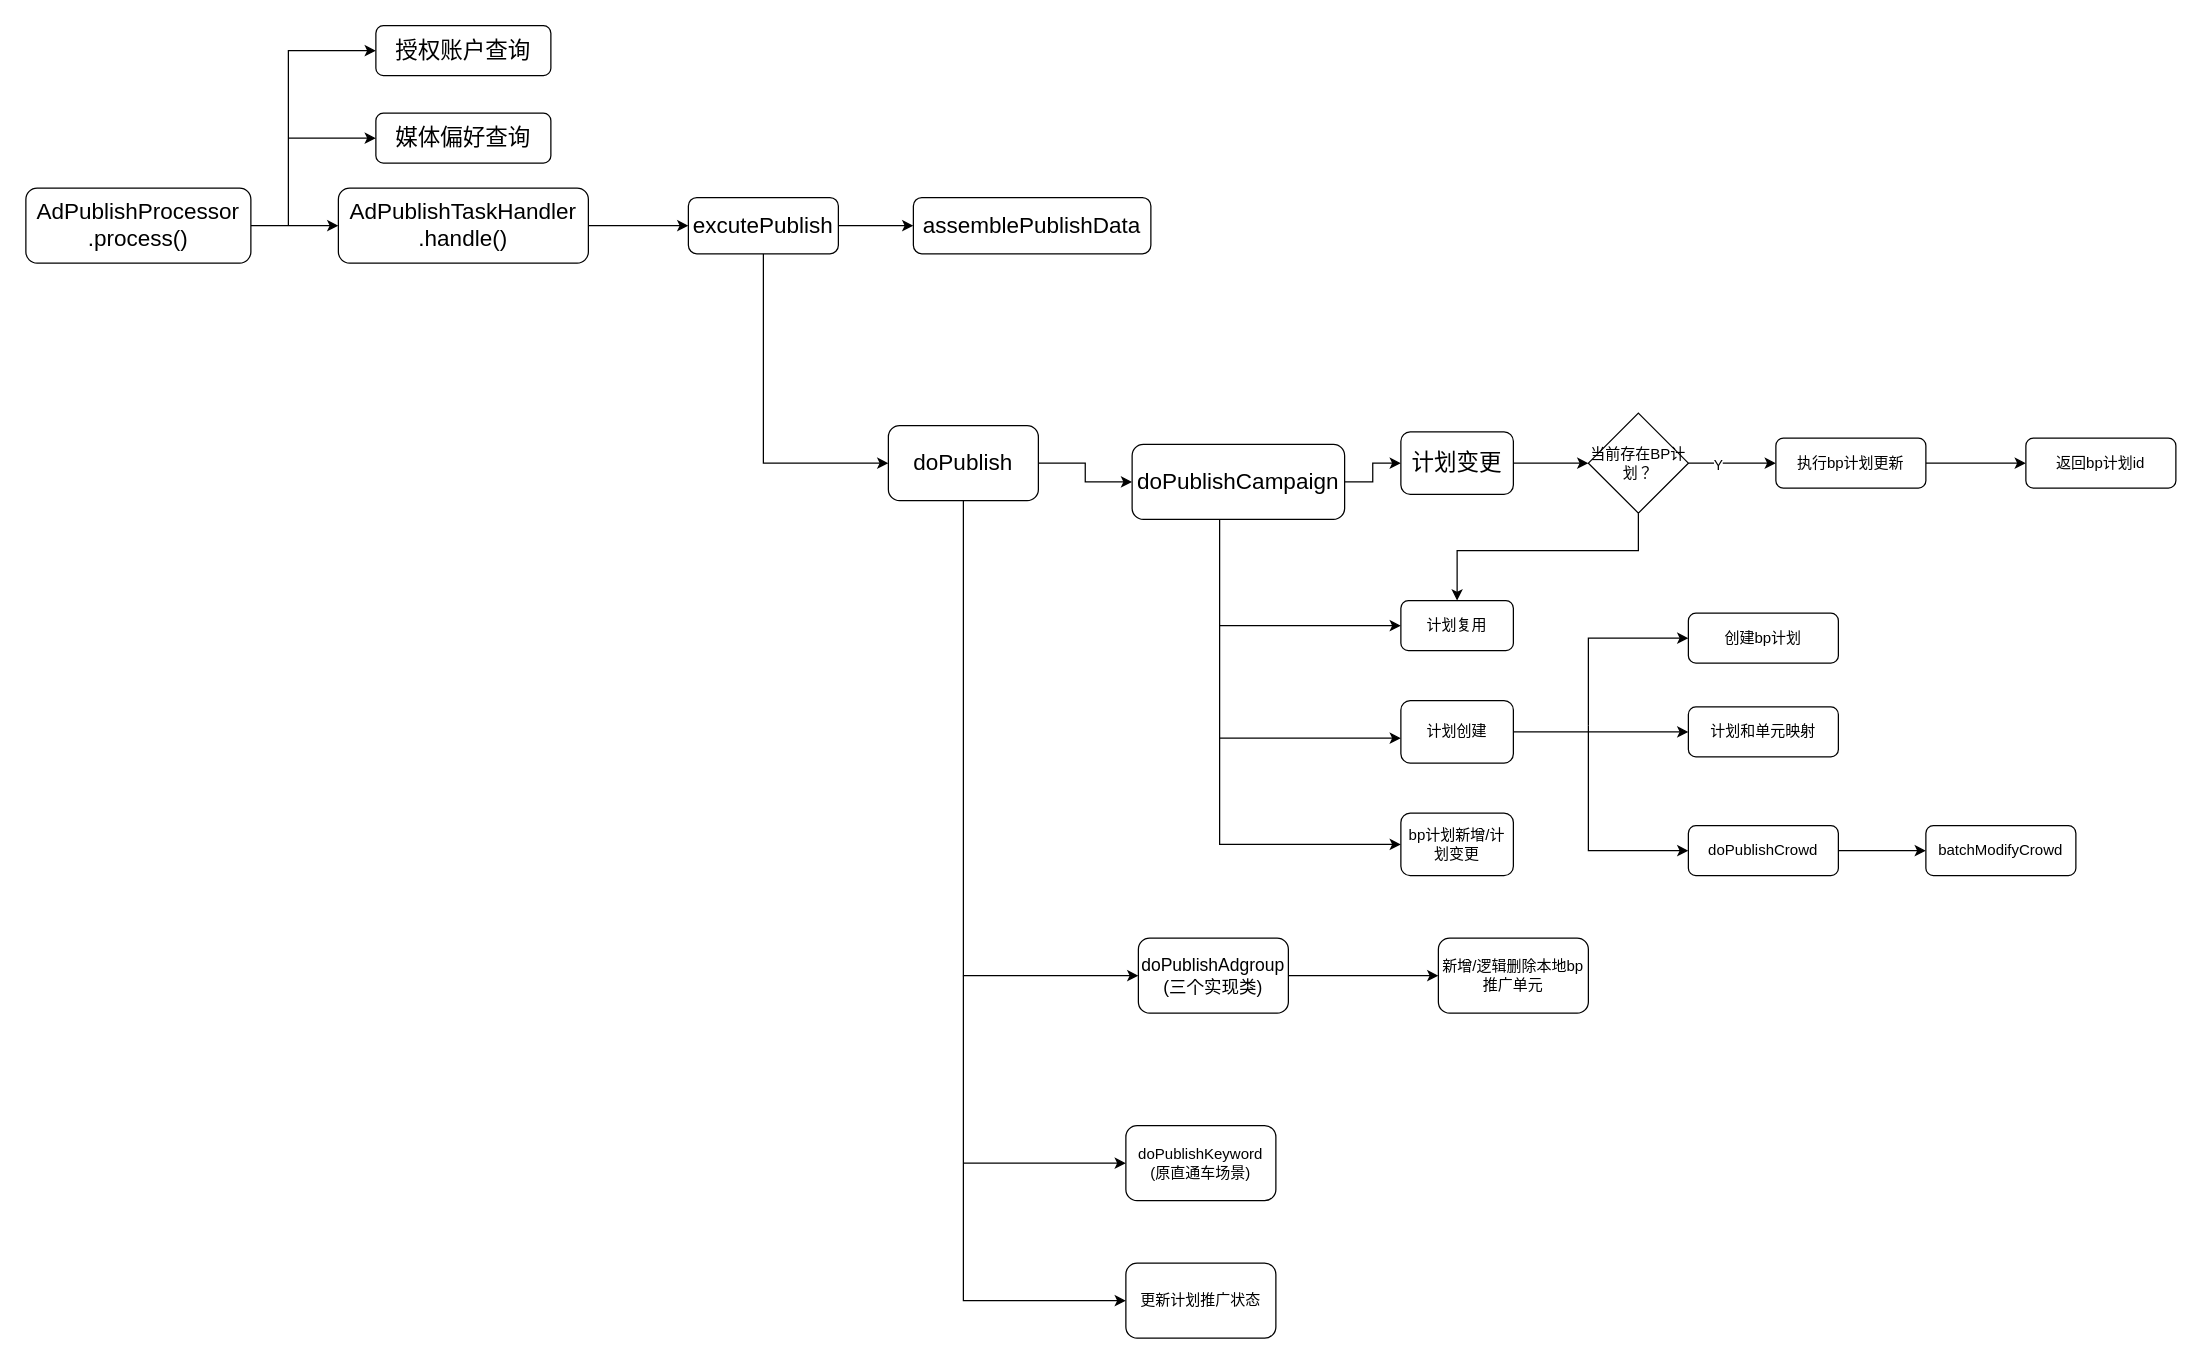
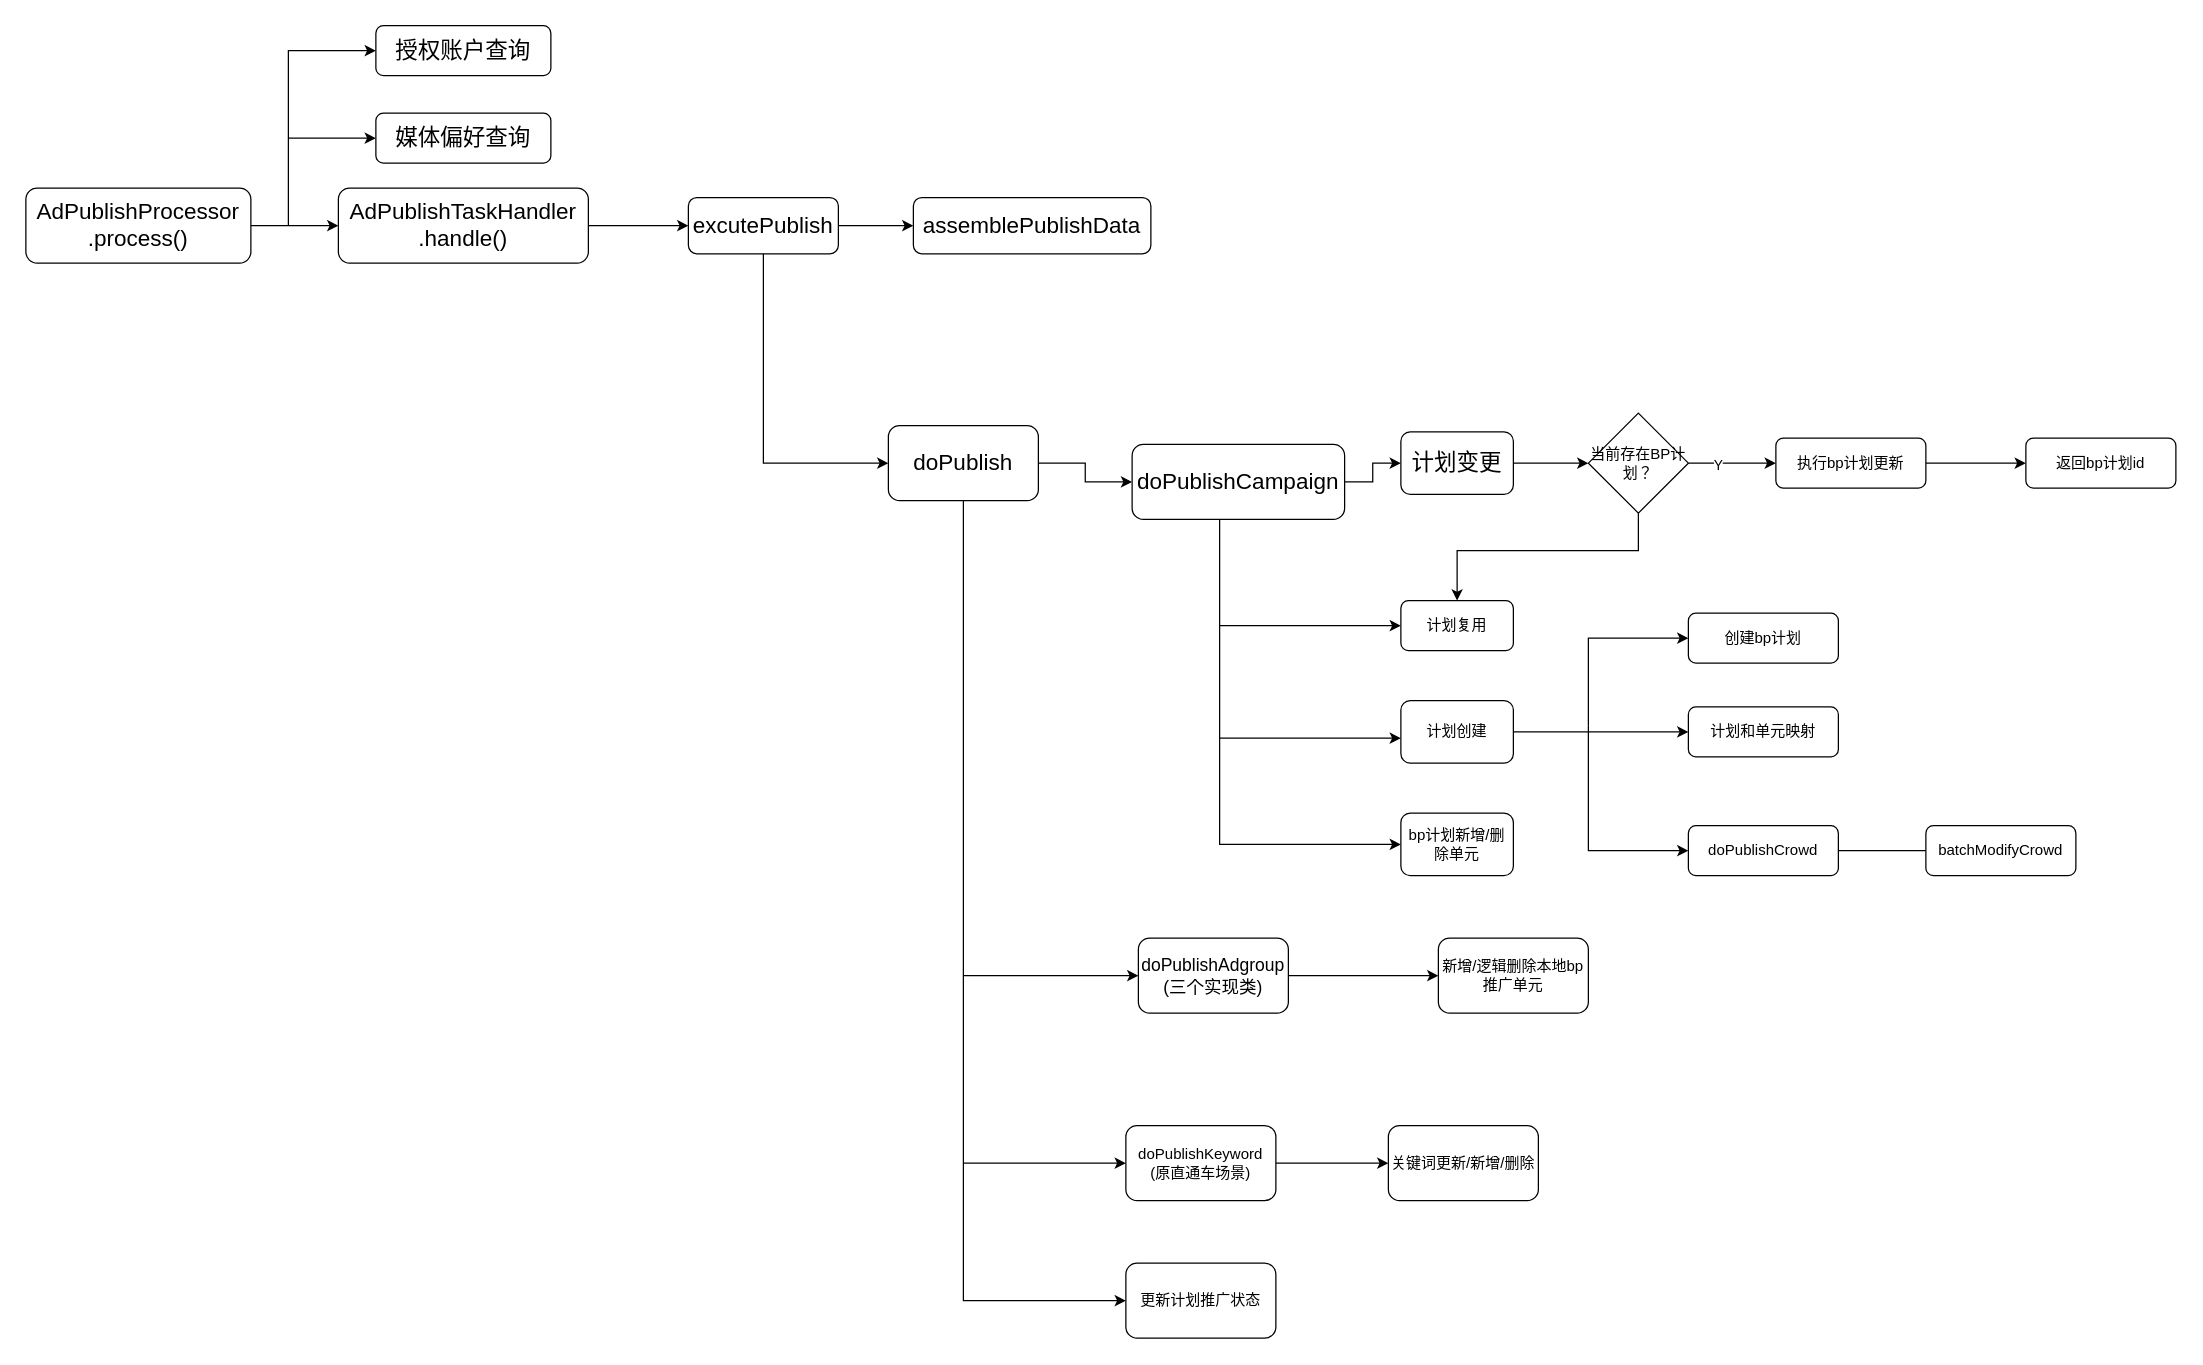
node "bp计划新增/计划变更": label "bp计划新增/计划变更" -> "bp计划新增/删除单元"
edge "doPublishCrowd" -> "batchModifyCrowd": arrowhead classic -> none
edge "doPublishKeyword (原直通车场景)" -> "关键词更新/新增/删除": added
node "关键词更新/新增/删除": added
